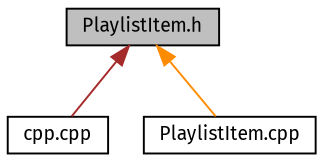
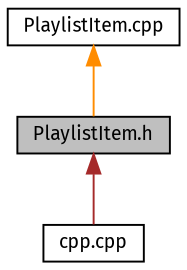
edge "PlaylistItem.cpp" -> "PlaylistItem.h": reversed
